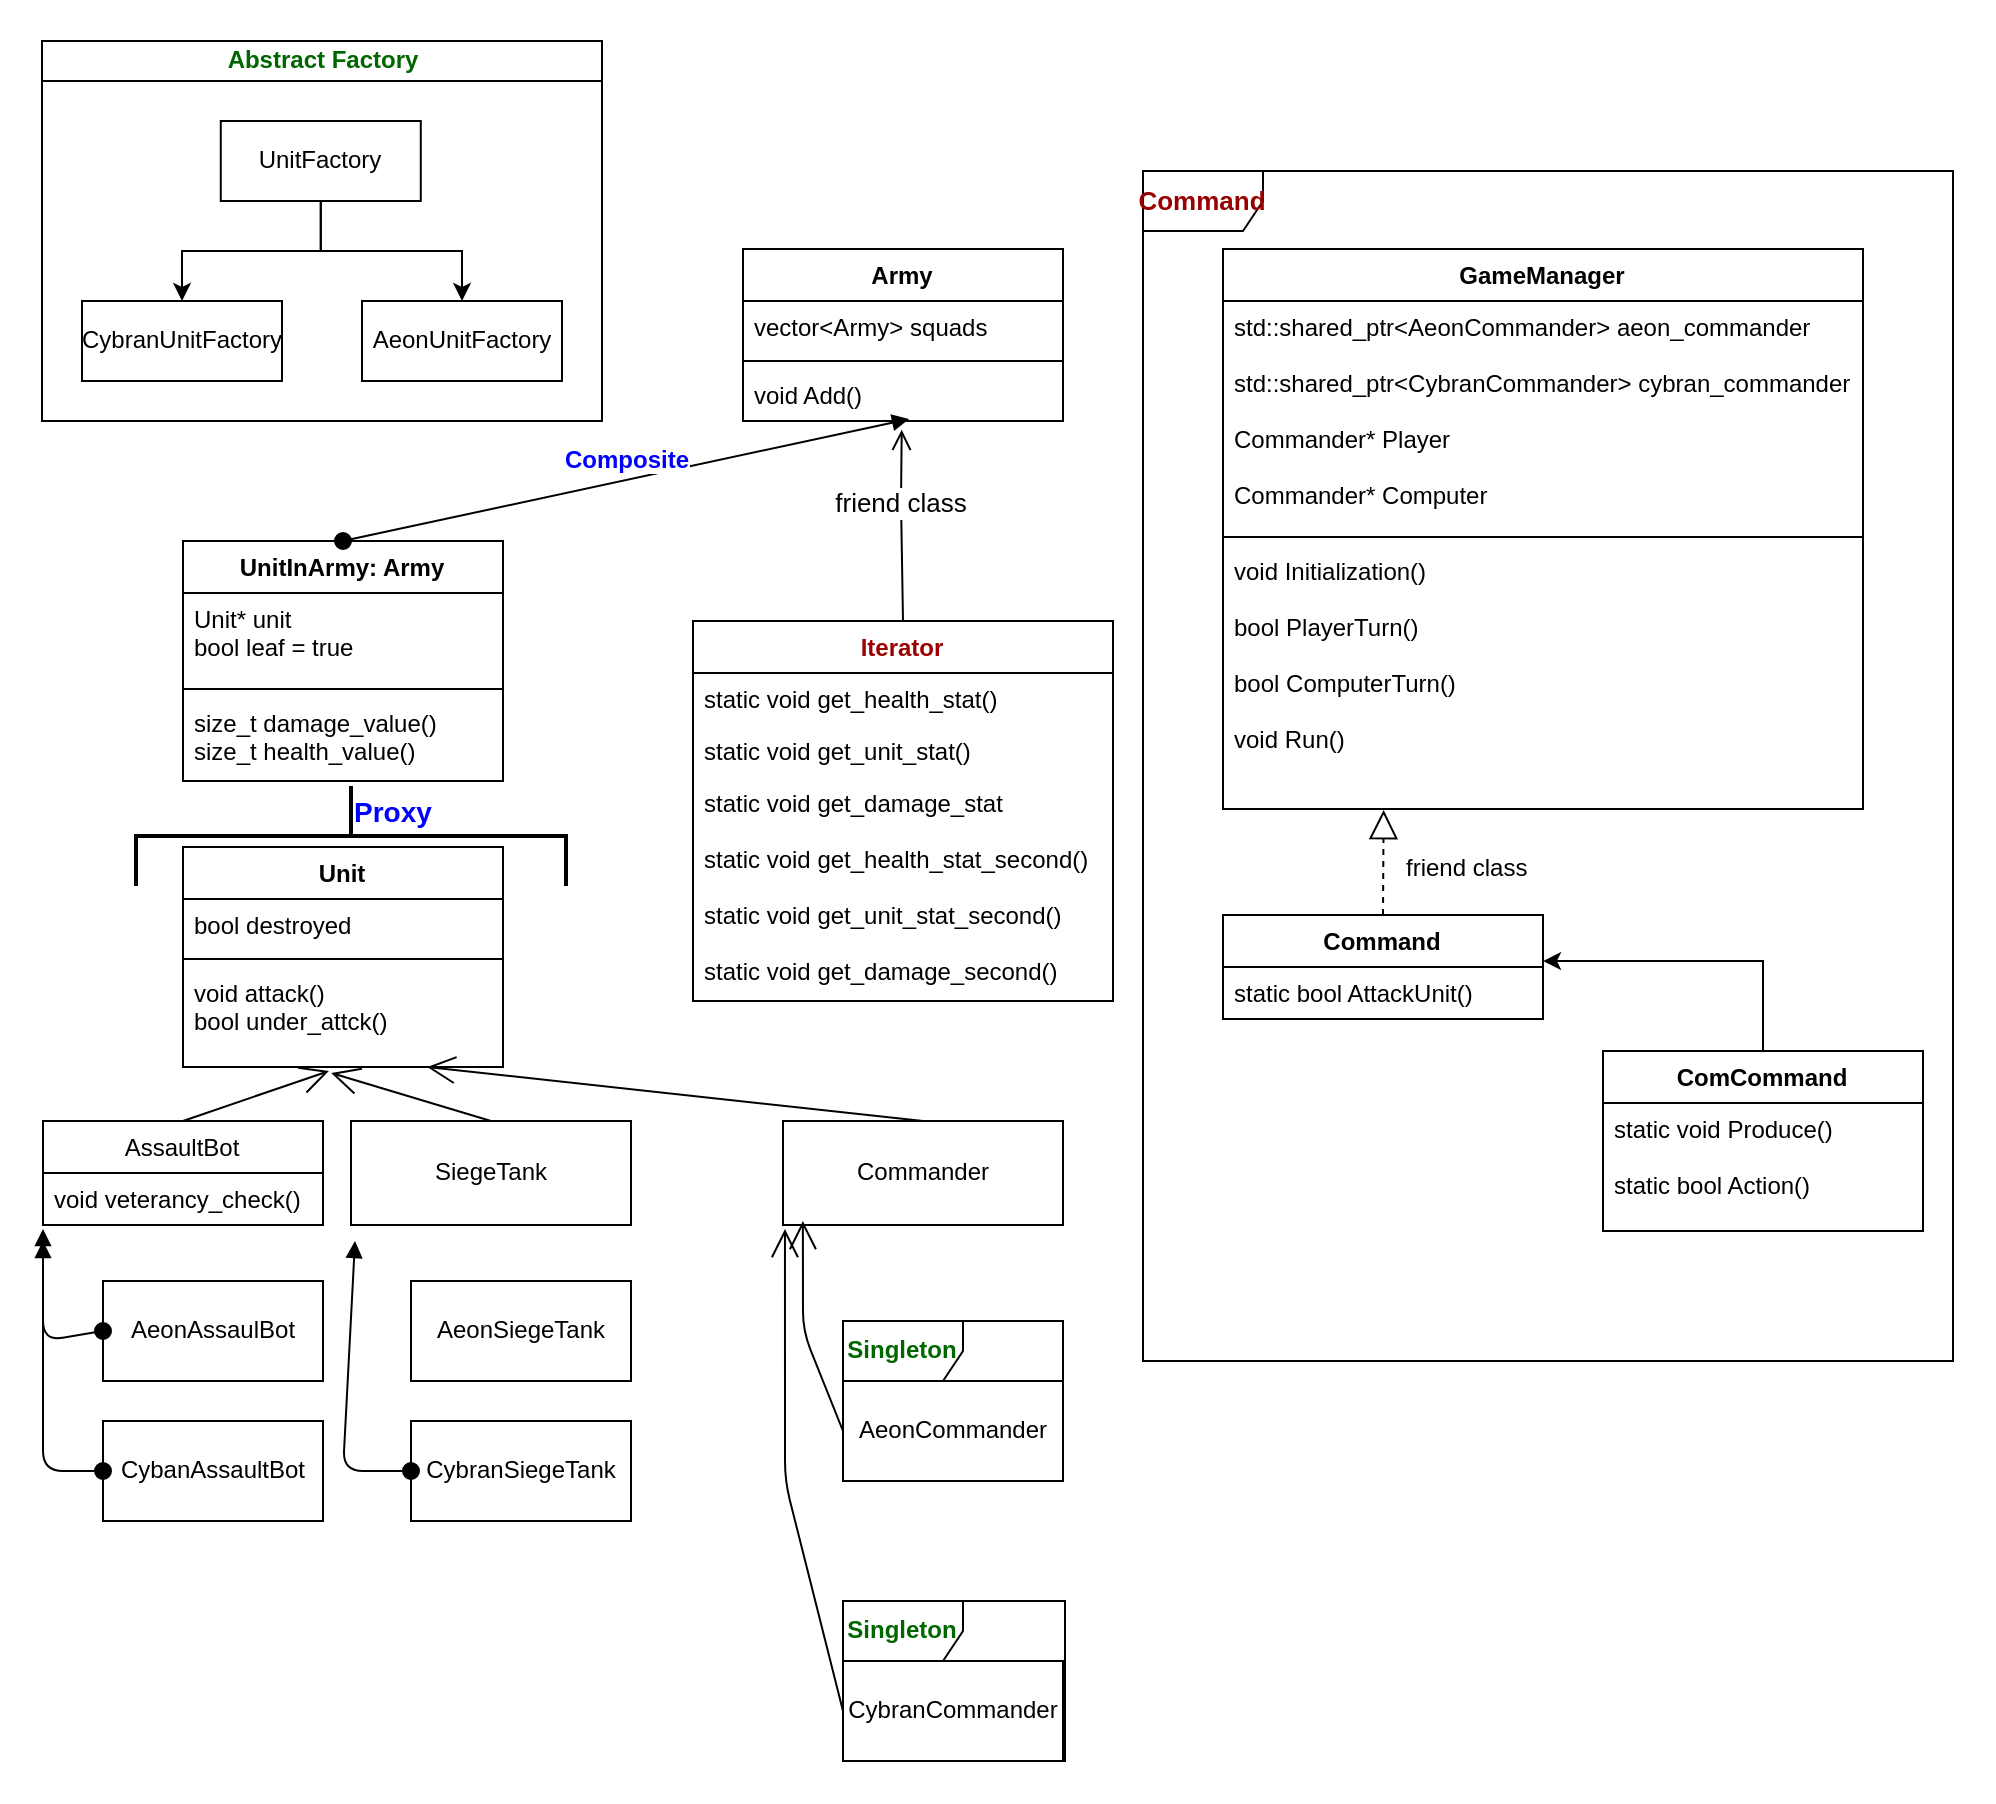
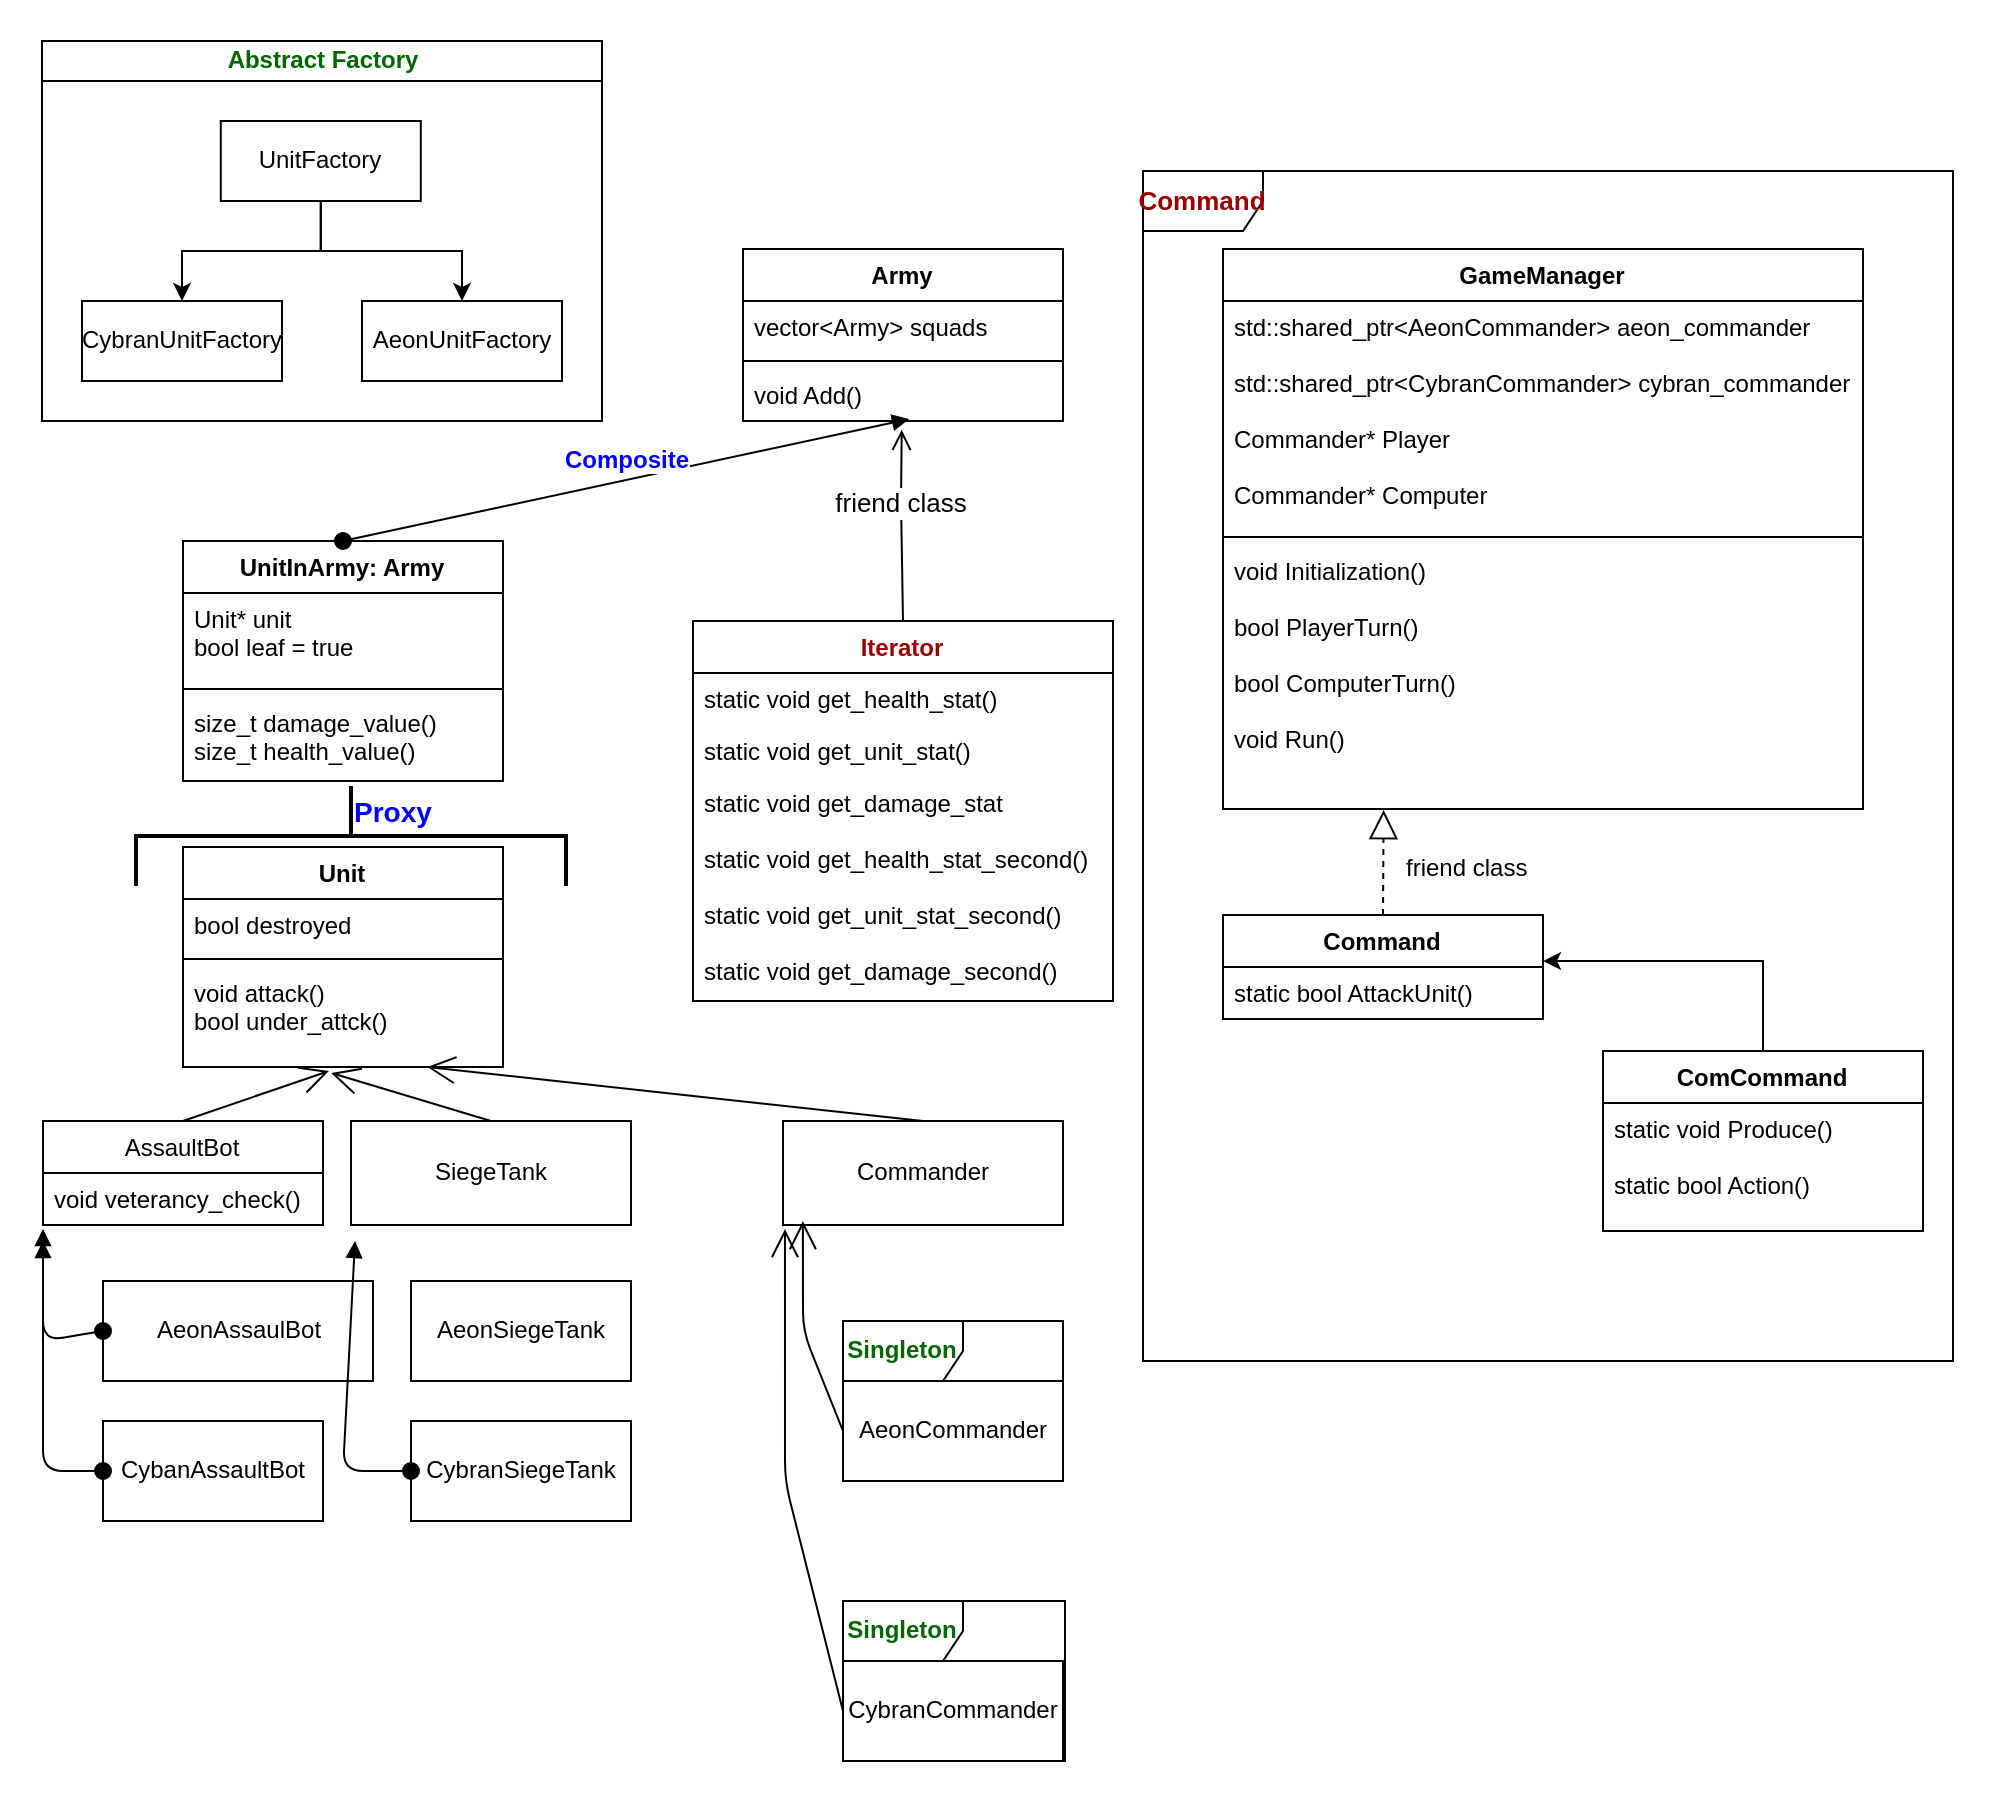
node "AeonAssaulBot": size 220x100 -> 270x100
